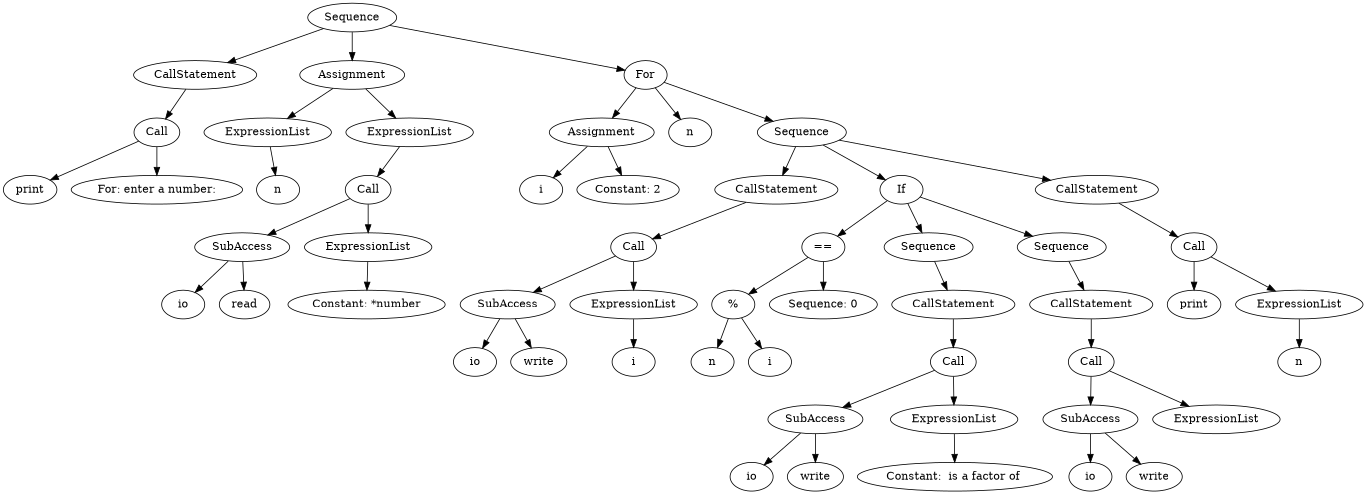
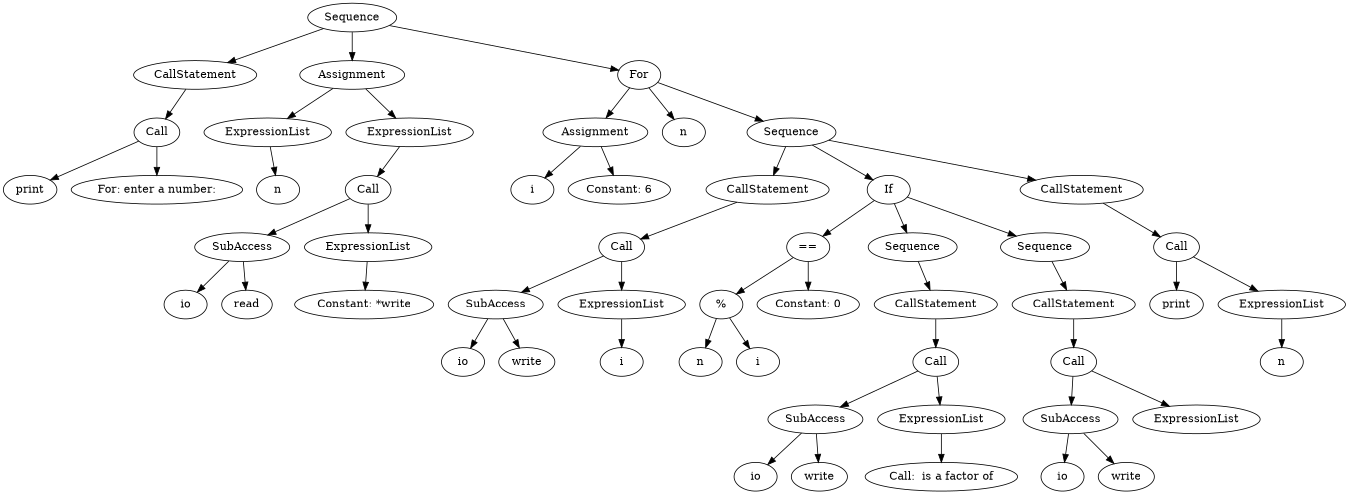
node "Constant: 2": label "Constant: 2" -> "Constant: 6"
node "Constant: *number": label "Constant: *number" -> "Constant: *write"
node "Sequence: 0": label "Sequence: 0" -> "Constant: 0"
node "Constant:  is a factor of": label "Constant:  is a factor of" -> "Call:  is a factor of"
